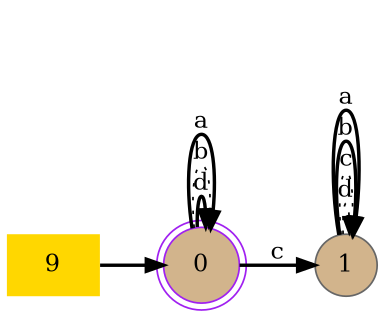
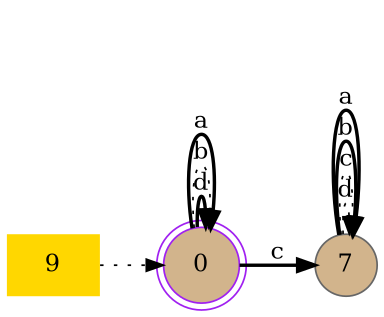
edge "9" -> "0": style bold -> dotted
node "1": label "1" -> "7"
